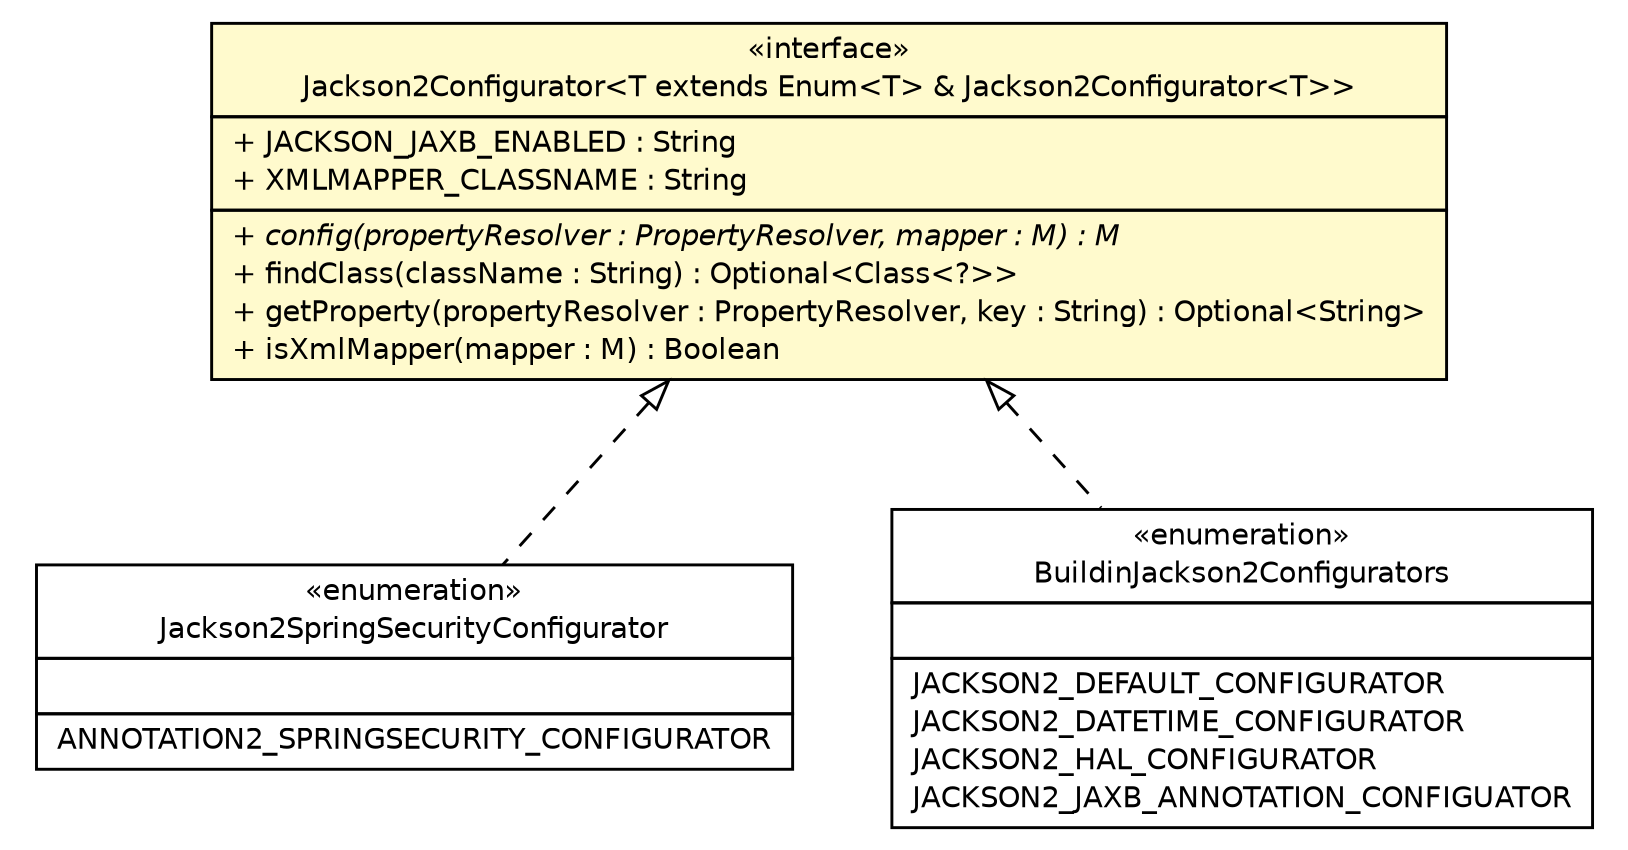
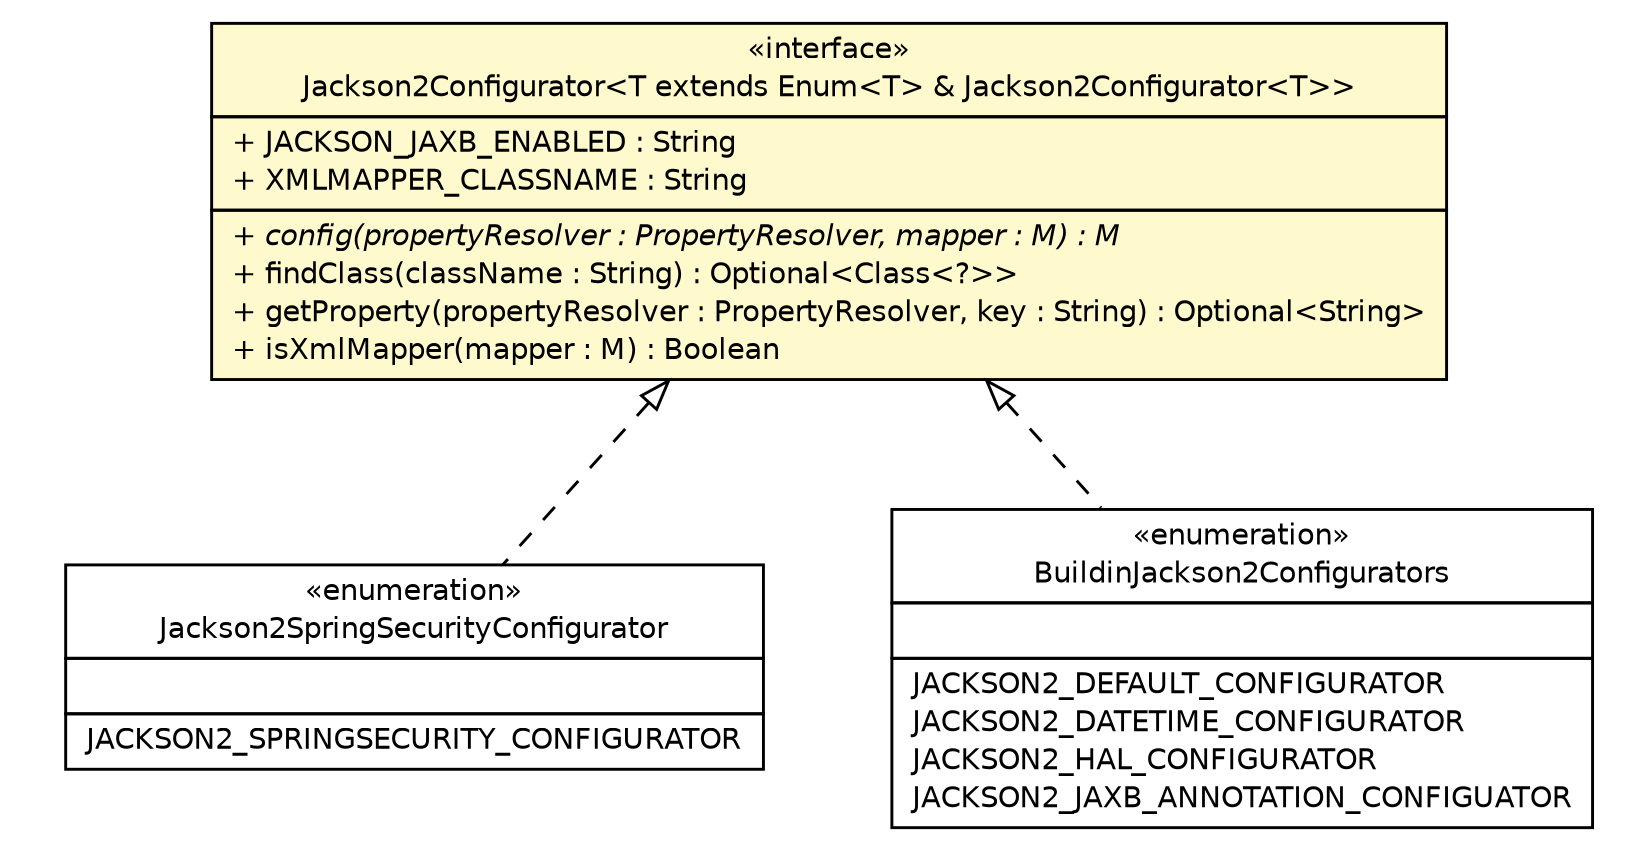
node "Jackson2SpringSecurityConfigurator": text "ANNOTATION2_SPRINGSECURITY_CONFIGURATOR" -> "JACKSON2_SPRINGSECURITY_CONFIGURATOR"
